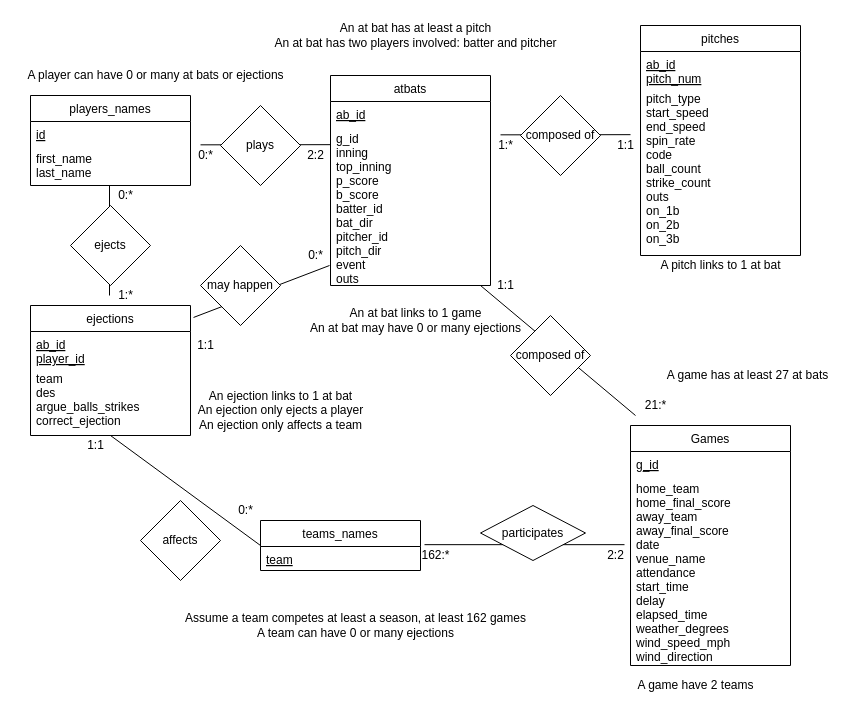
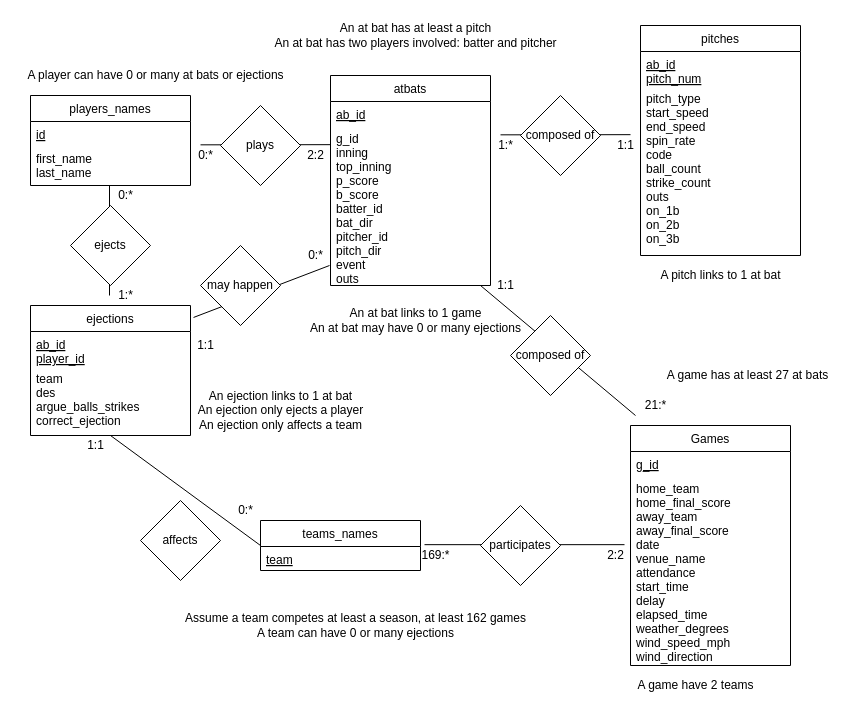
node "A pitch links to 1 at bat": moved (721, 266) -> (721, 276)
node "participates": size 105x55 -> 80x80
node "162:*": label "162:*" -> "169:*"
